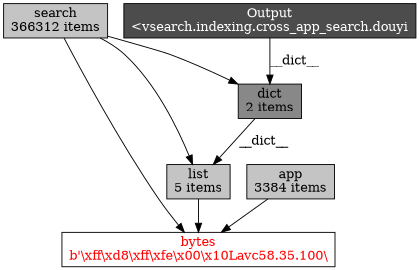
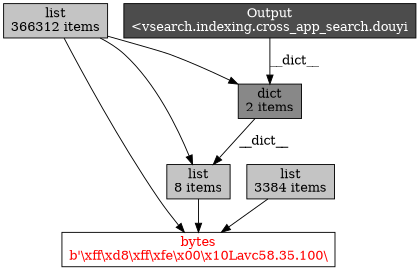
node "search 366312 items": label "search 366312 items" -> "list 366312 items"
node "list 5 items": label "list 5 items" -> "list 8 items"
node "app 3384 items": label "app 3384 items" -> "list 3384 items"
